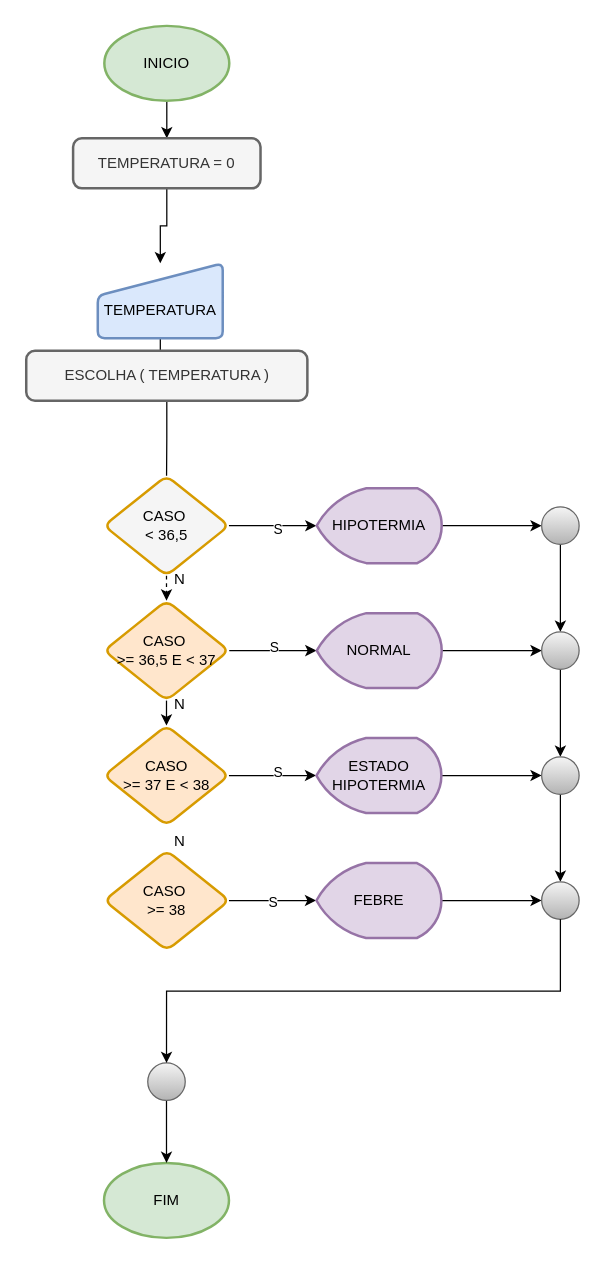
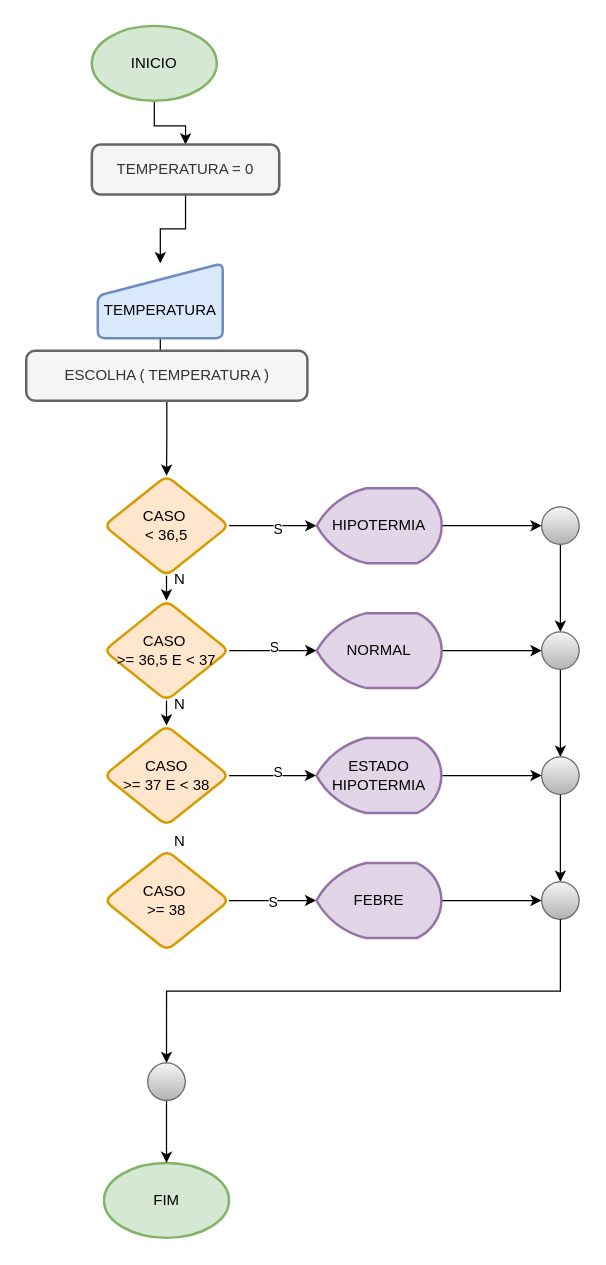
node "INICIO": moved (167, 63) -> (154, 63)
node "TEMPERATURA = 0": moved (167, 163) -> (186, 169)
edge "ESCOLHA ( TEMPERATURA )" -- "CASO < 36,5": arrowhead none -> classic
node "CASO < 36,5": fillcolor #f5f5f5 -> #ffe6cc
edge "CASO < 36,5" -> "CASO >= 36,5 E < 37": style dashed -> solid
